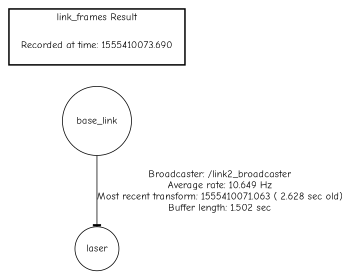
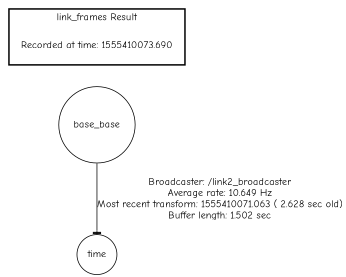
node "base_link": label "base_link" -> "base_base"
node "laser": label "laser" -> "time"
